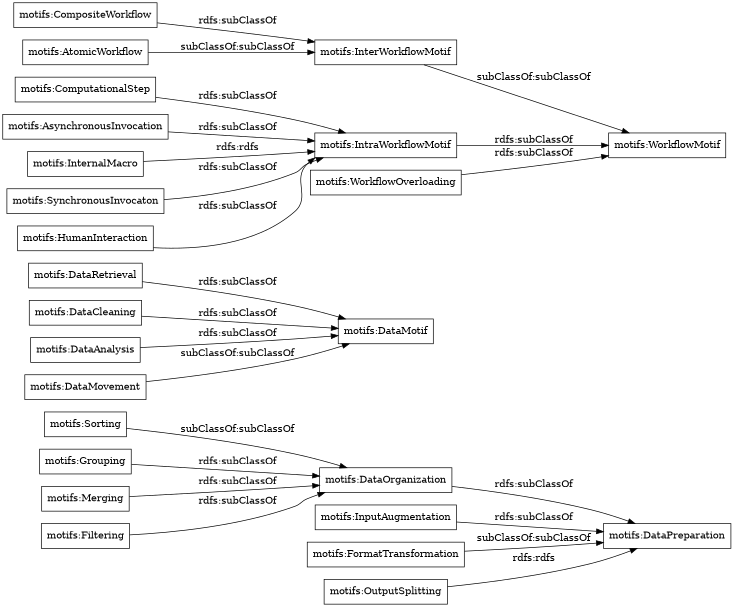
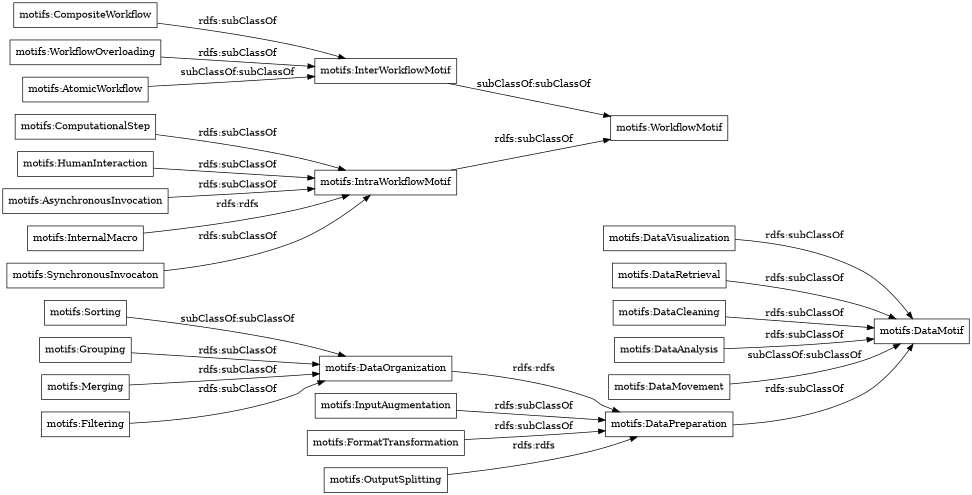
edge "motifs:WorkflowOverloading" -> "motifs:WorkflowMotif": now "motifs:WorkflowOverloading" -> "motifs:InterWorkflowMotif"
node "motifs:DataVisualization": added
edge "motifs:DataPreparation" -> "motifs:DataMotif": added, label "rdfs:subClassOf"
edge "motifs:DataOrganization" -> "motifs:DataPreparation": label "rdfs:subClassOf" -> "rdfs:rdfs"
edge "motifs:FormatTransformation" -> "motifs:DataPreparation": label "subClassOf:subClassOf" -> "rdfs:subClassOf"
